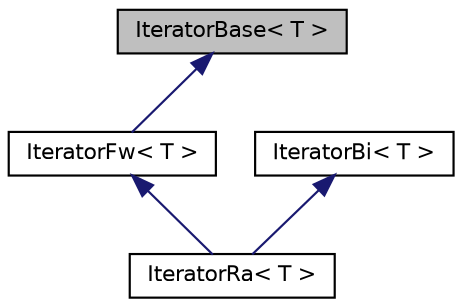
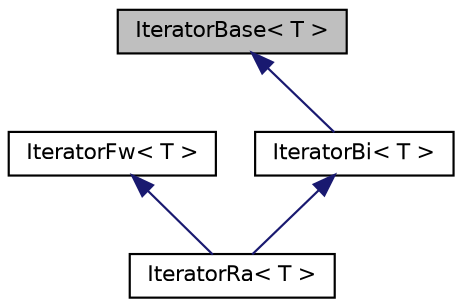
edge "IteratorFw< T >" -> "IteratorBase< T >": now "IteratorBi< T >" -> "IteratorBase< T >"
